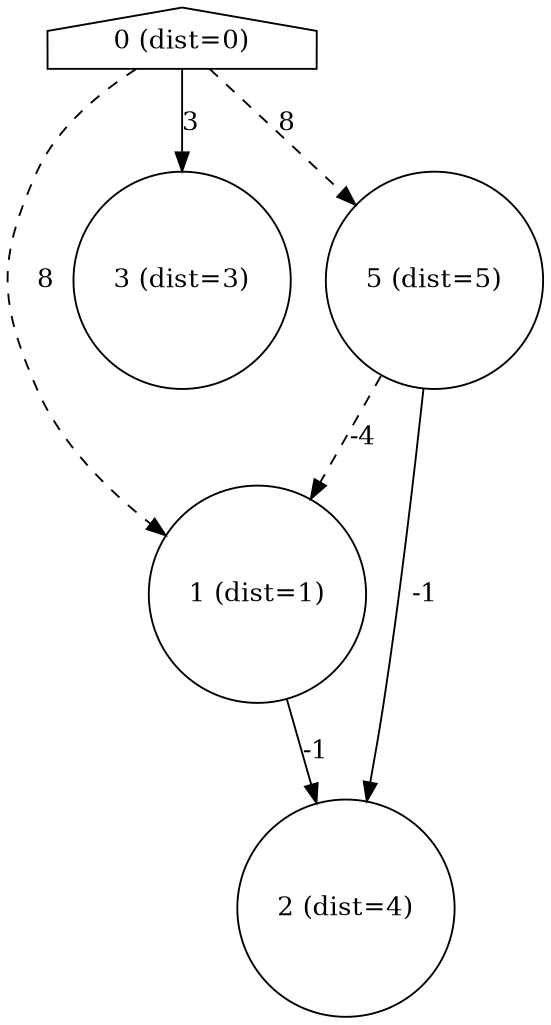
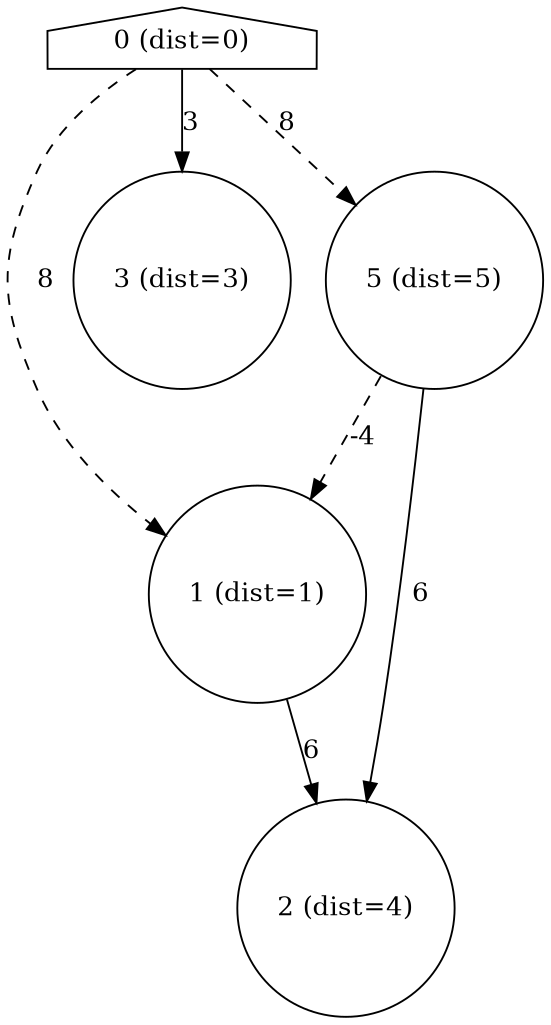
edge "5 (dist=5)" -> "2 (dist=4)": label "-1" -> "6"
edge "1 (dist=1)" -> "2 (dist=4)": label "-1" -> "6"
